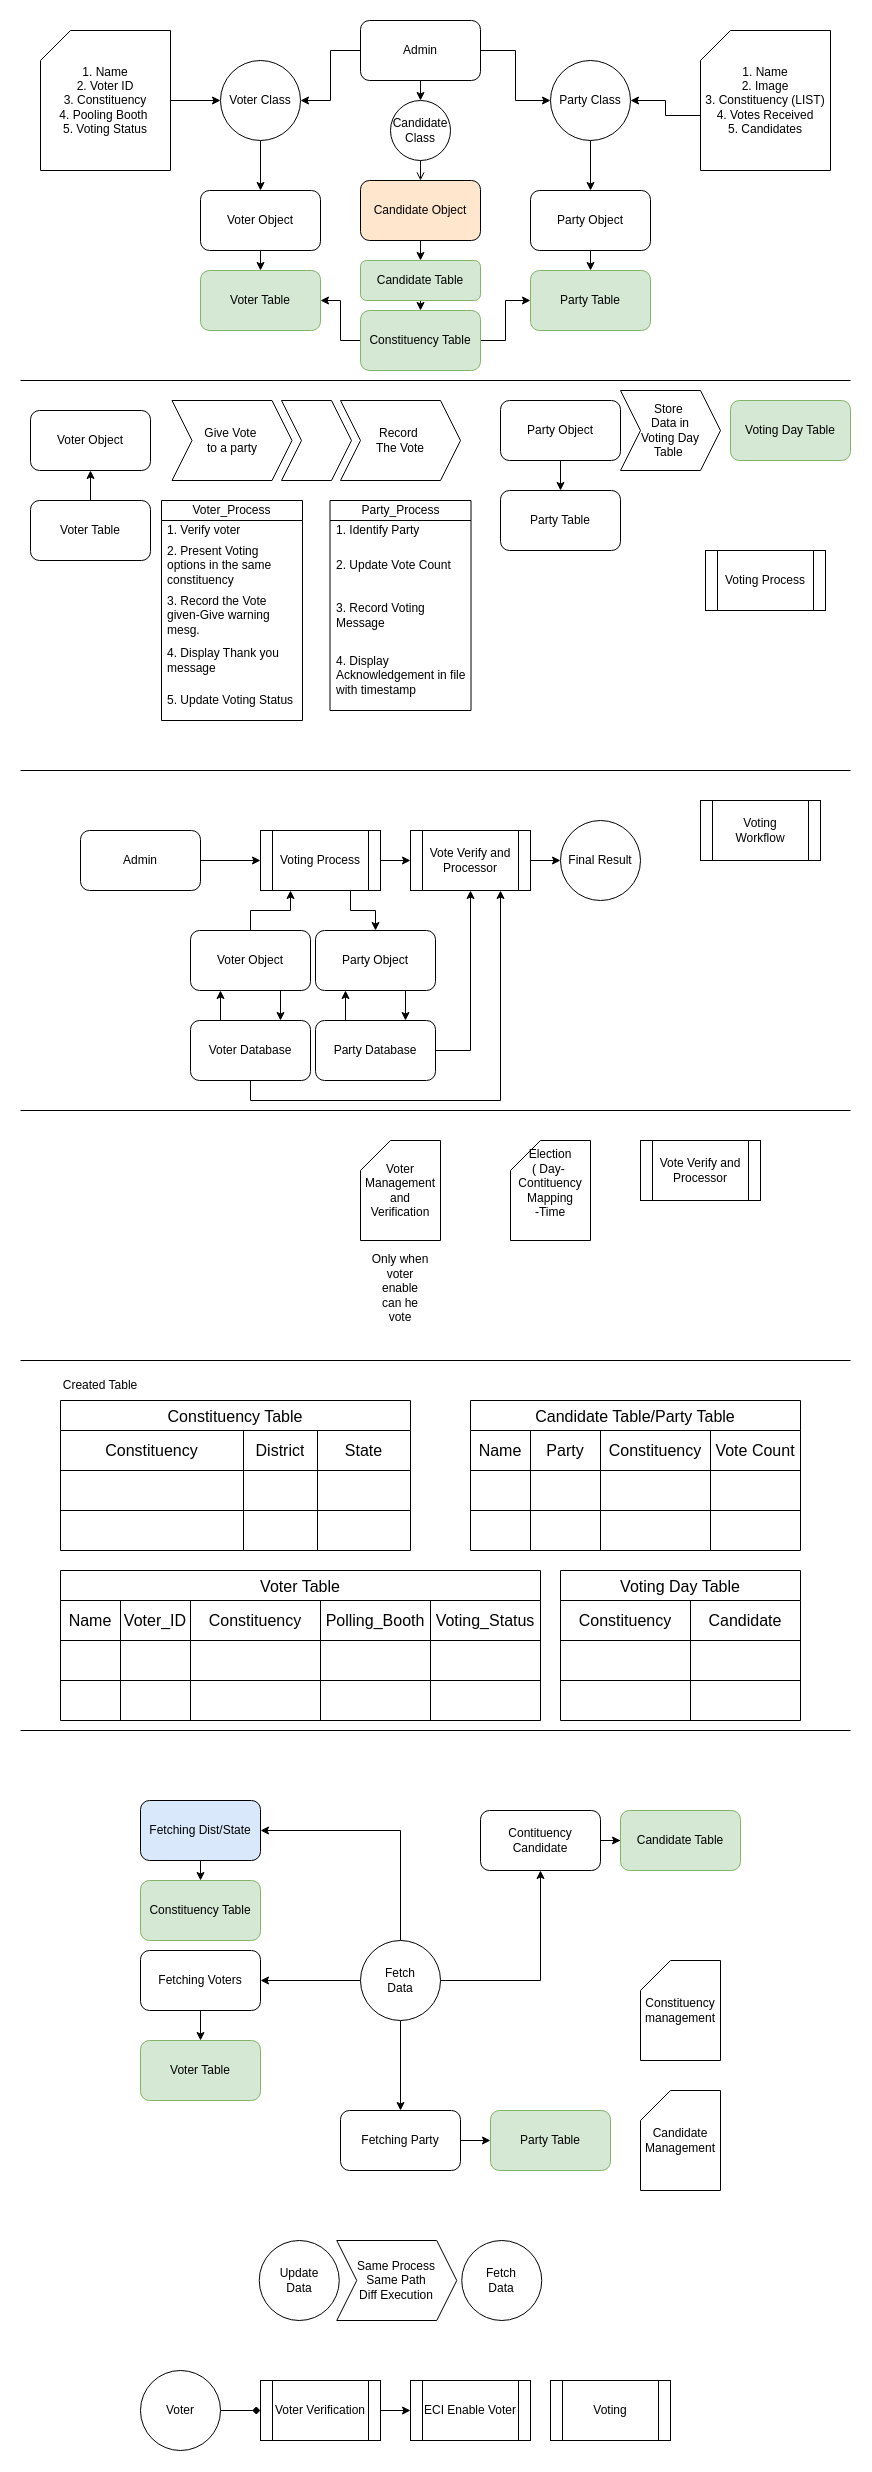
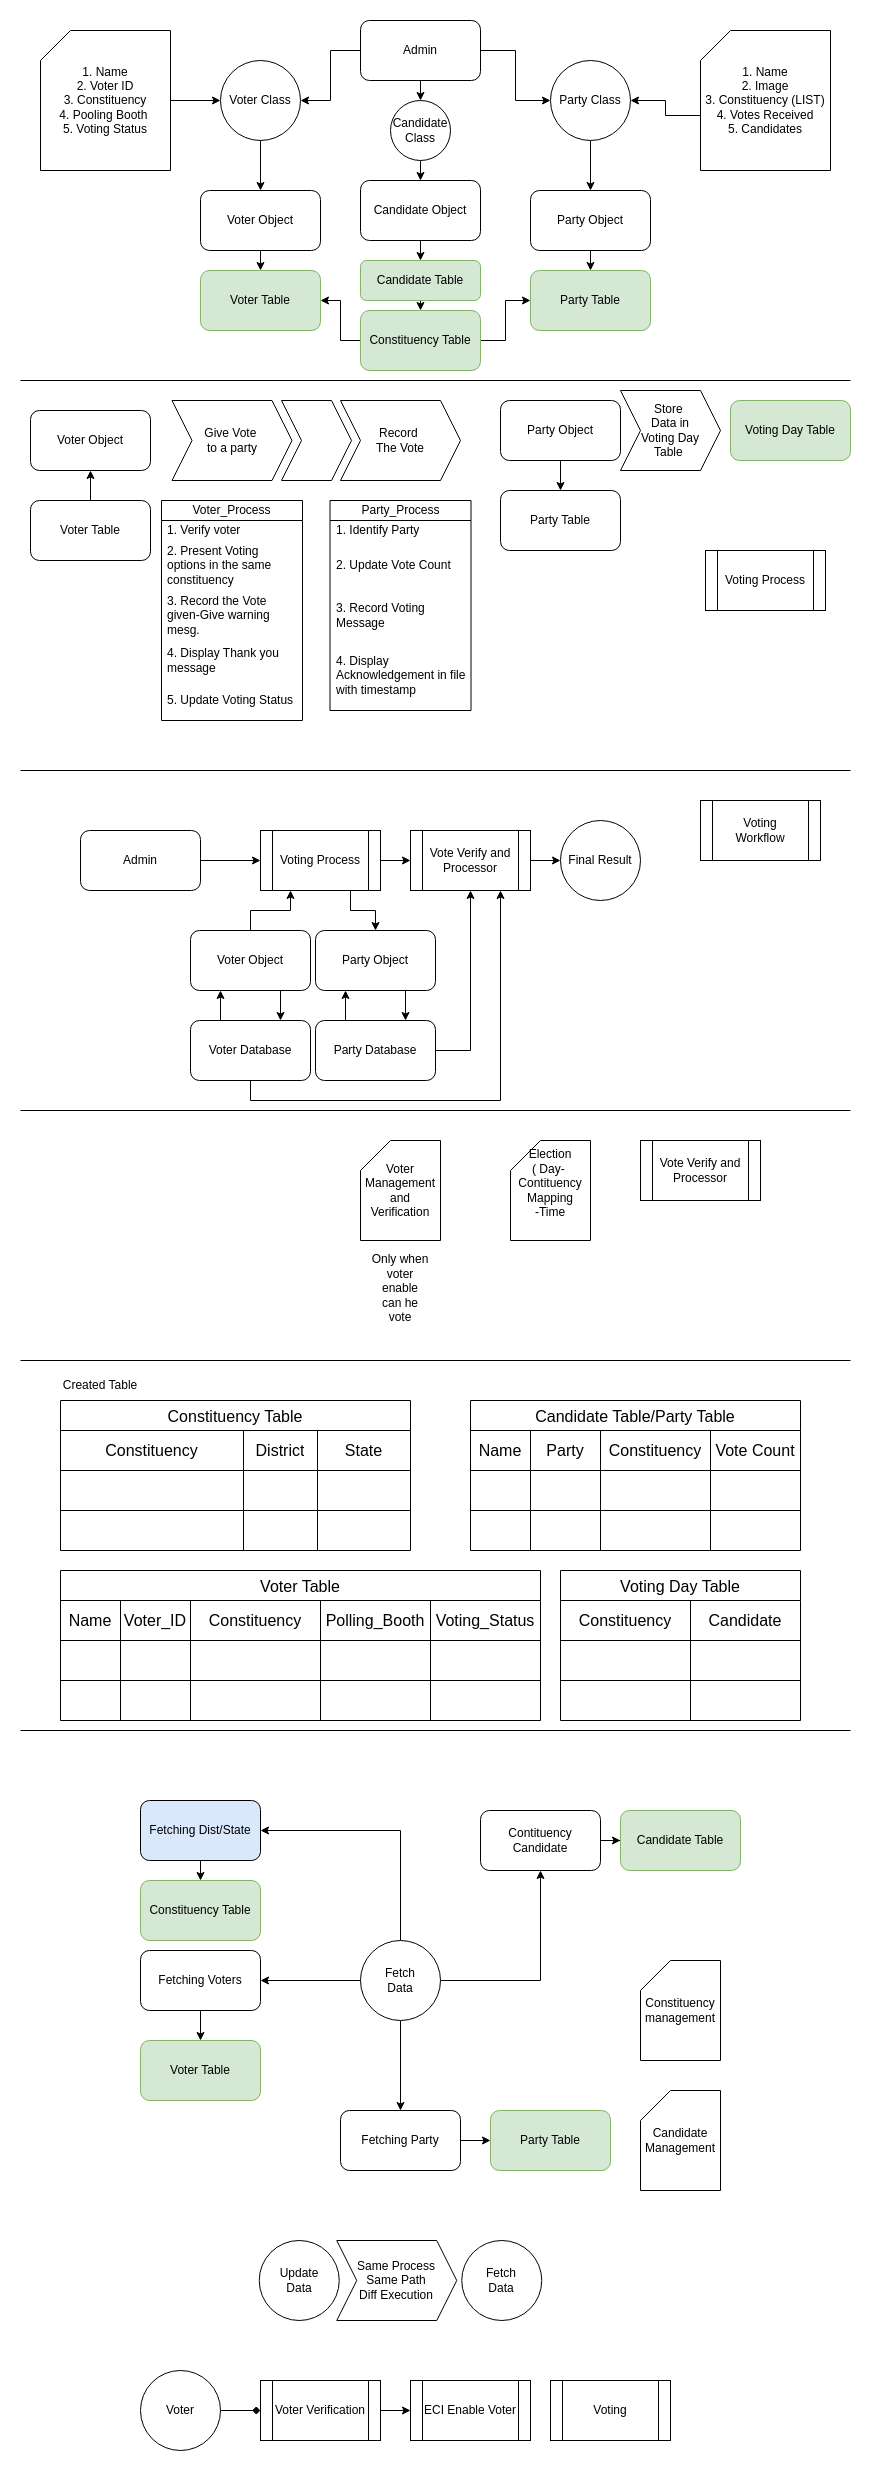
edge "Candidate Class" -> "Candidate Object": arrowhead open -> classic
node "Candidate Object": fillcolor #ffe6cc -> #ffffff
